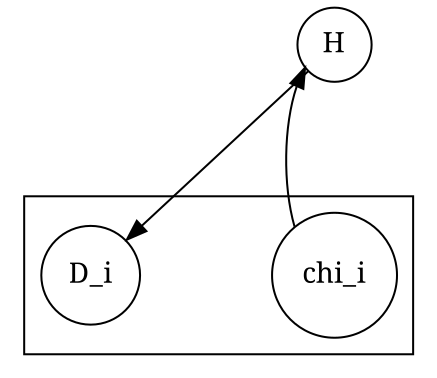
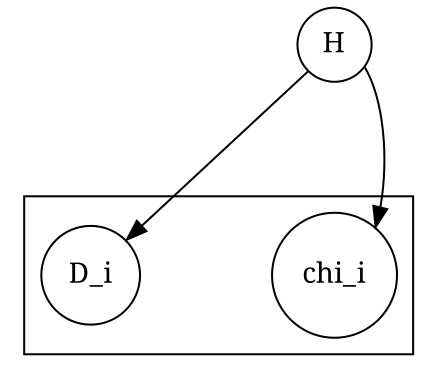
edge "chi_i" -> "H": reversed
